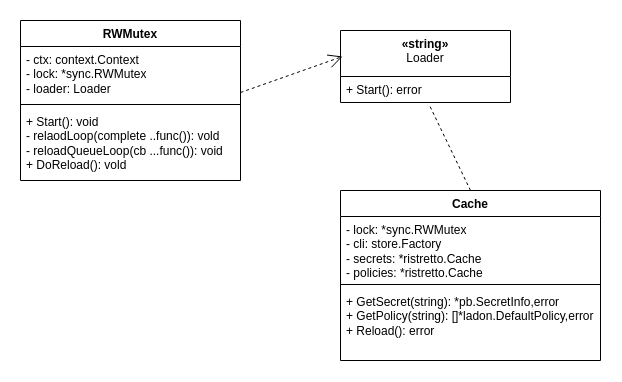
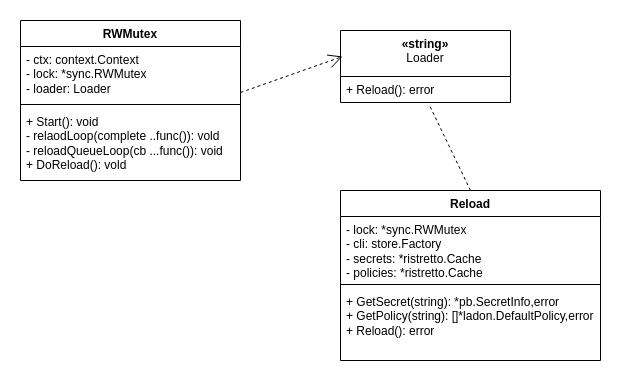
node "+ Start(): error": label "+ Start(): error" -> "+ Reload(): error"
node "Cache": label "Cache" -> "Reload"
